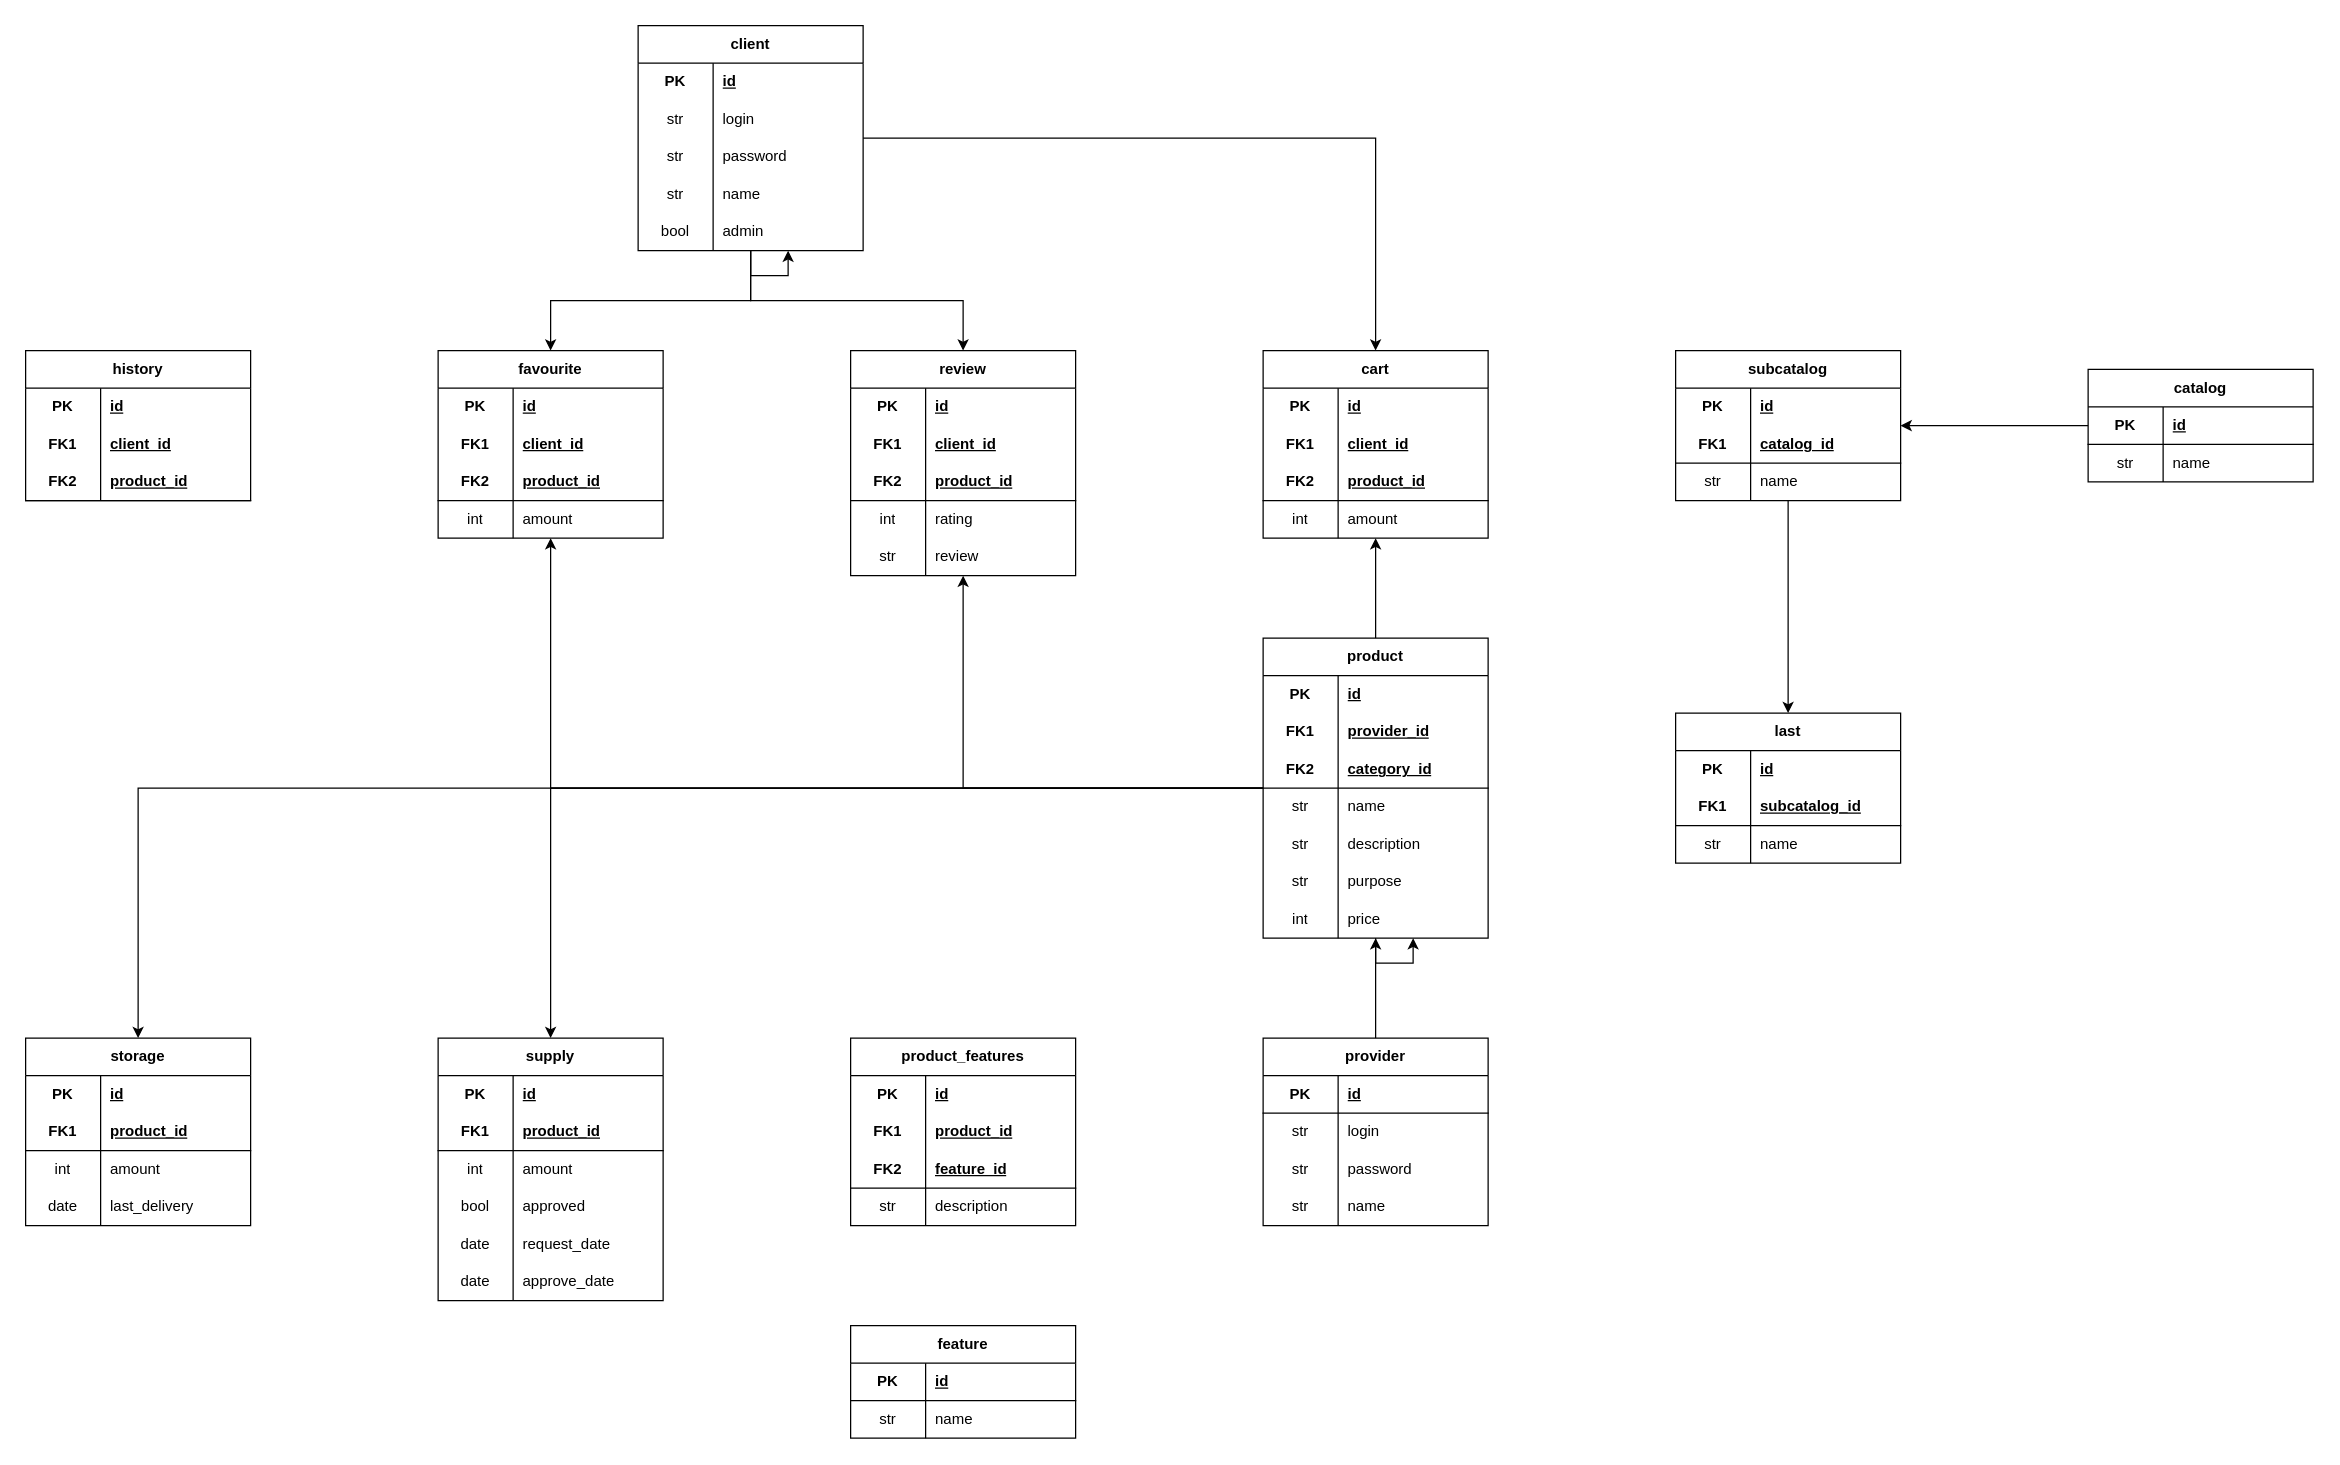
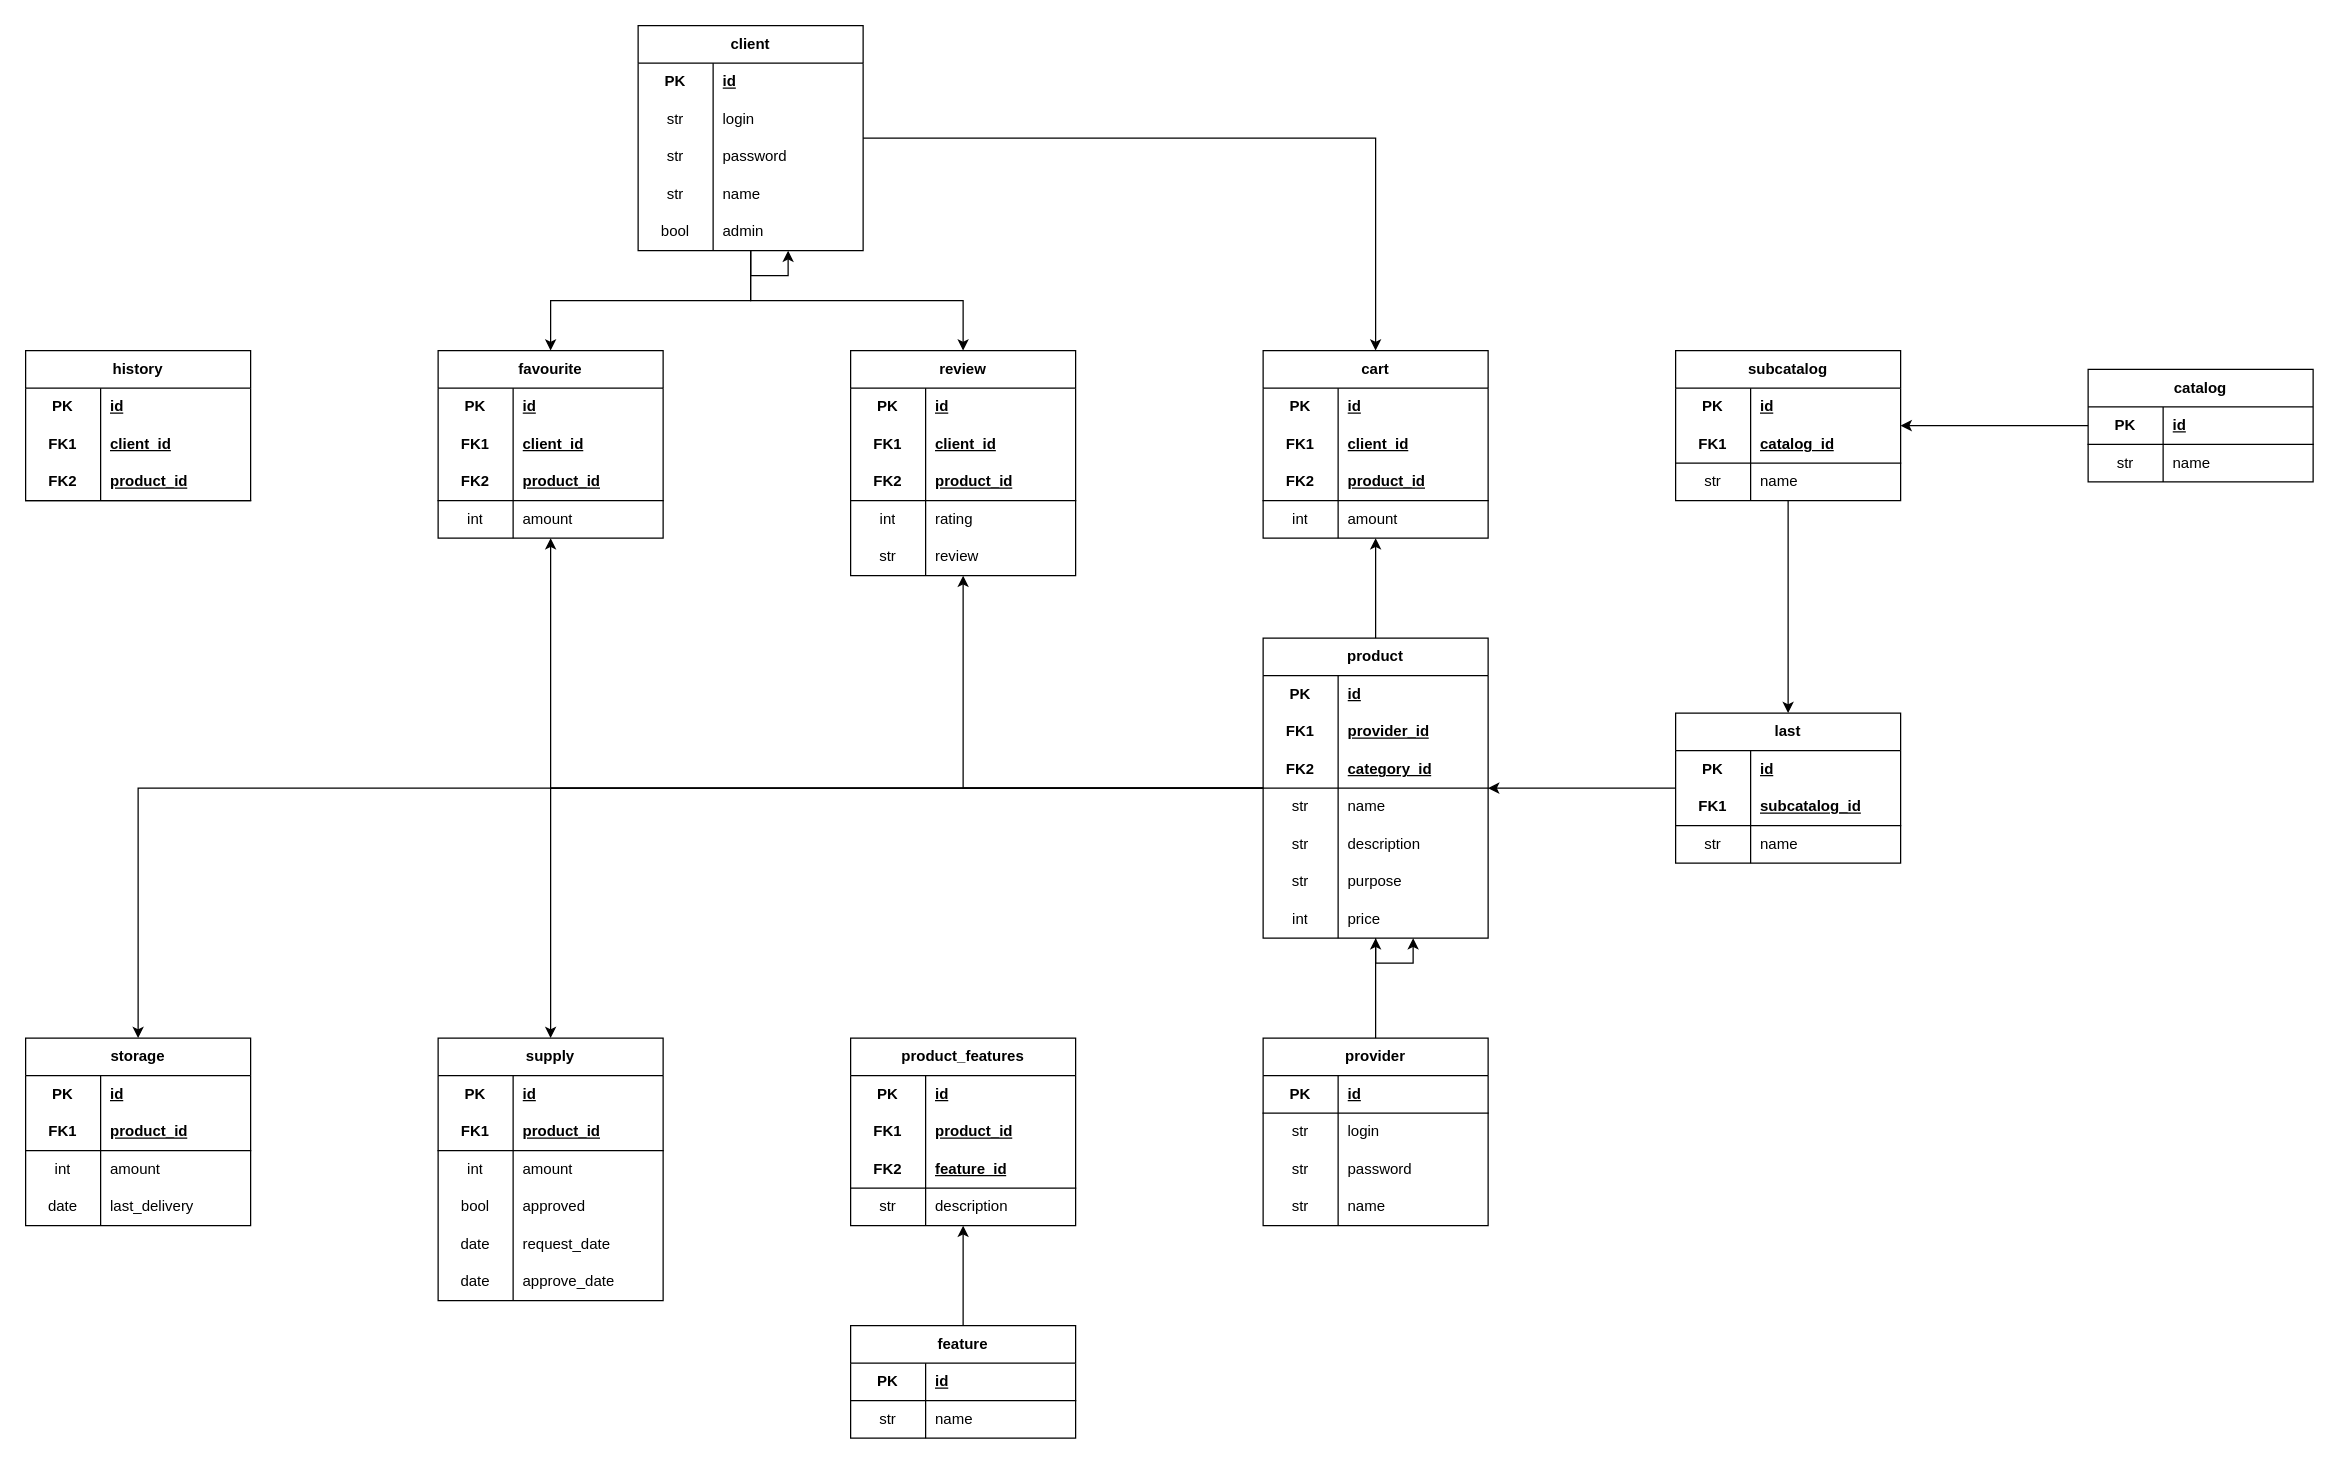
edge "last" -> "product": added
edge "feature" -> "product_features": added
